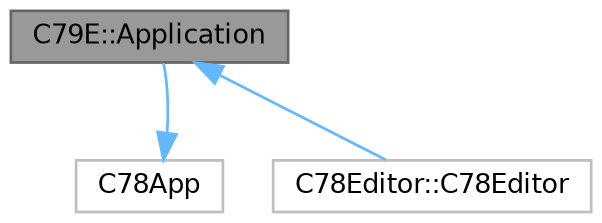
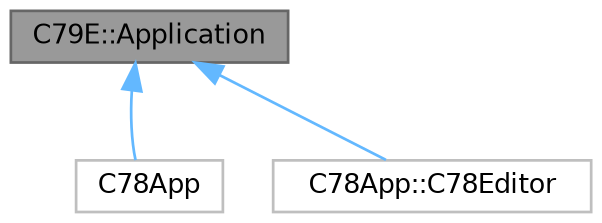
edge "C79E::Application" -> "C78App": reversed
node "C78Editor::C78Editor": label "C78Editor::C78Editor" -> "C78App::C78Editor"
